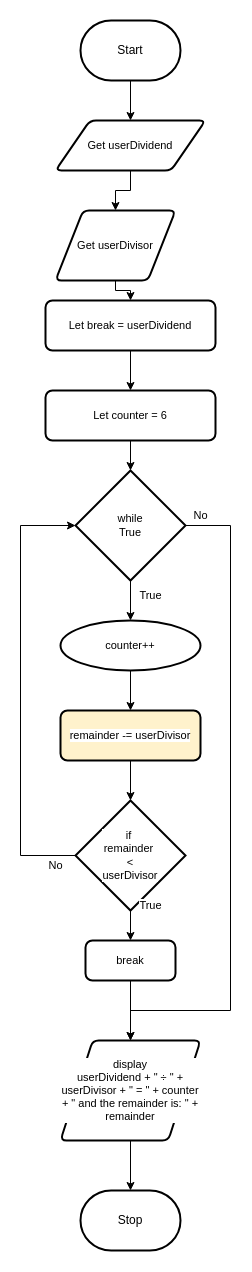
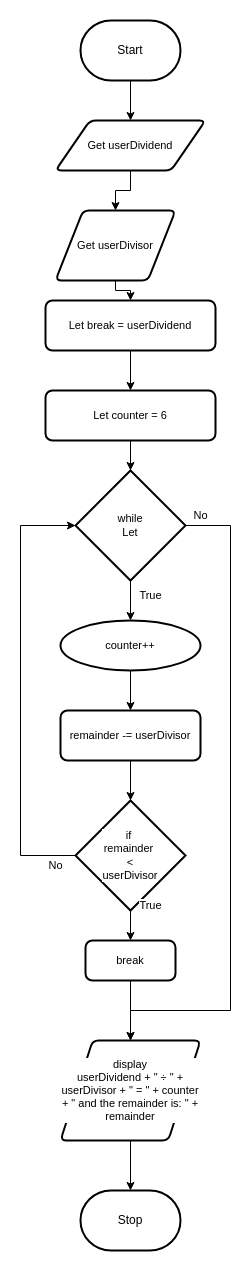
node "while True": label "while True" -> "while Let"
node "remainder -= userDivisor": fillcolor #fff2cc -> #ffffff
